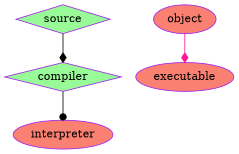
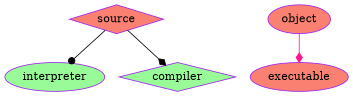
node "source": fillcolor palegreen -> salmon
edge "compiler" -> "interpreter": now "source" -> "interpreter"
node "interpreter": fillcolor salmon -> palegreen
